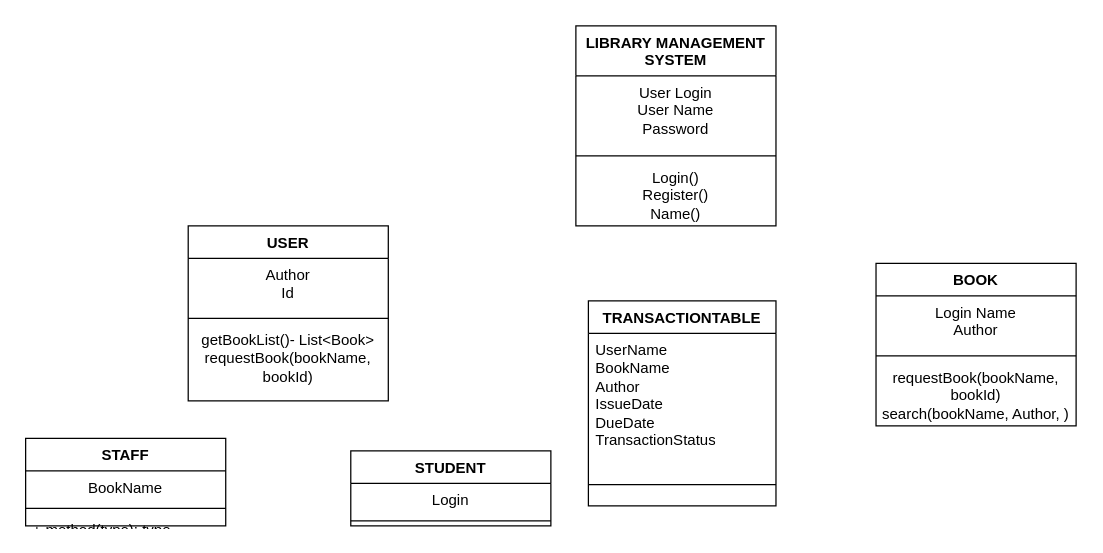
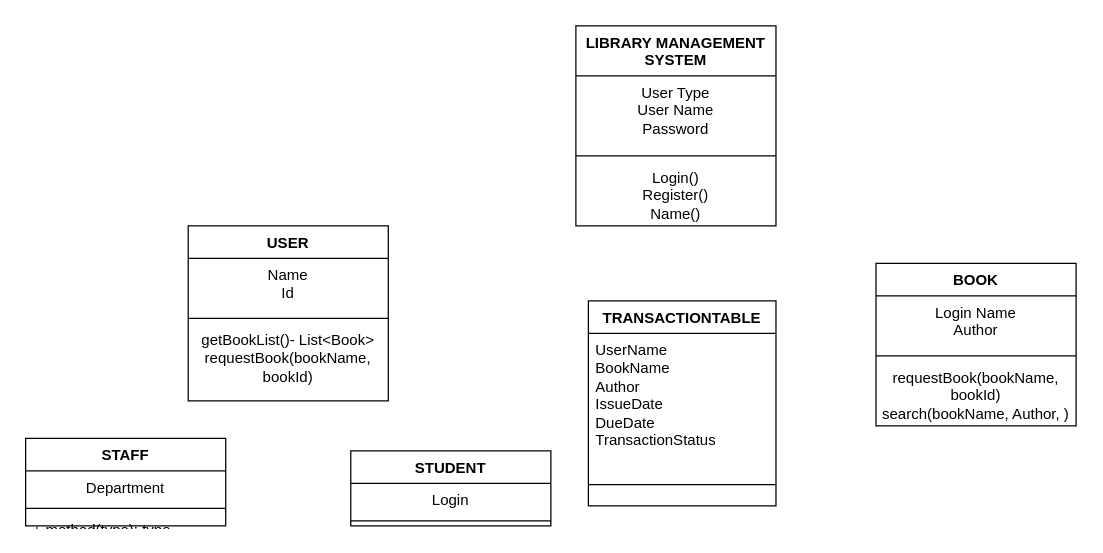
node "User LoginUser NamePassword": label "User LoginUser NamePassword" -> "User TypeUser NamePassword"
node "Author Id": label "Author Id" -> "Name Id"
node "BookName": label "BookName" -> "Department"
